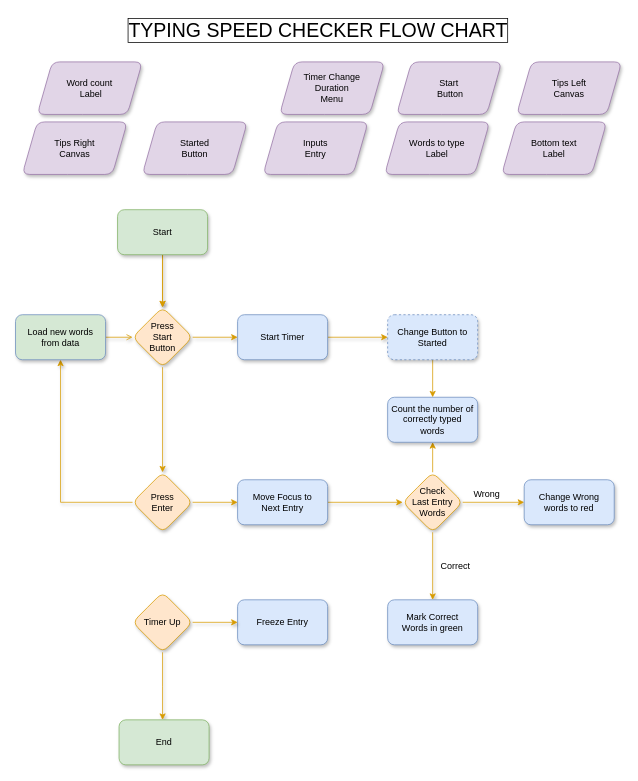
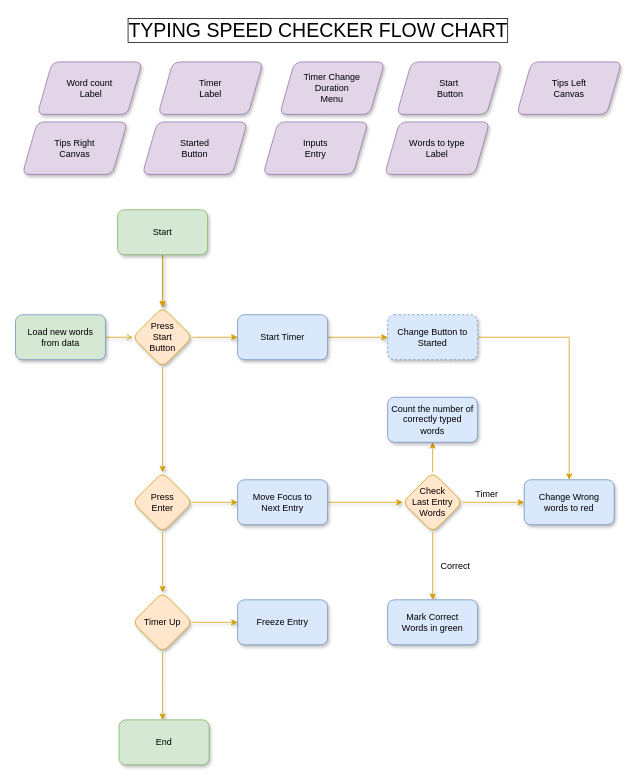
node "Timer Label": added
node "Bottom text Label": removed
edge "Change Button to Started" -> "Count the number of correctly typed words": now "Change Button to Started" -> "Change Wrong words to red"
edge "Press Enter" -> "Load new words from data": now "Press Enter" -> "Timer Up"
node "Wrong": label "Wrong" -> "Timer"
